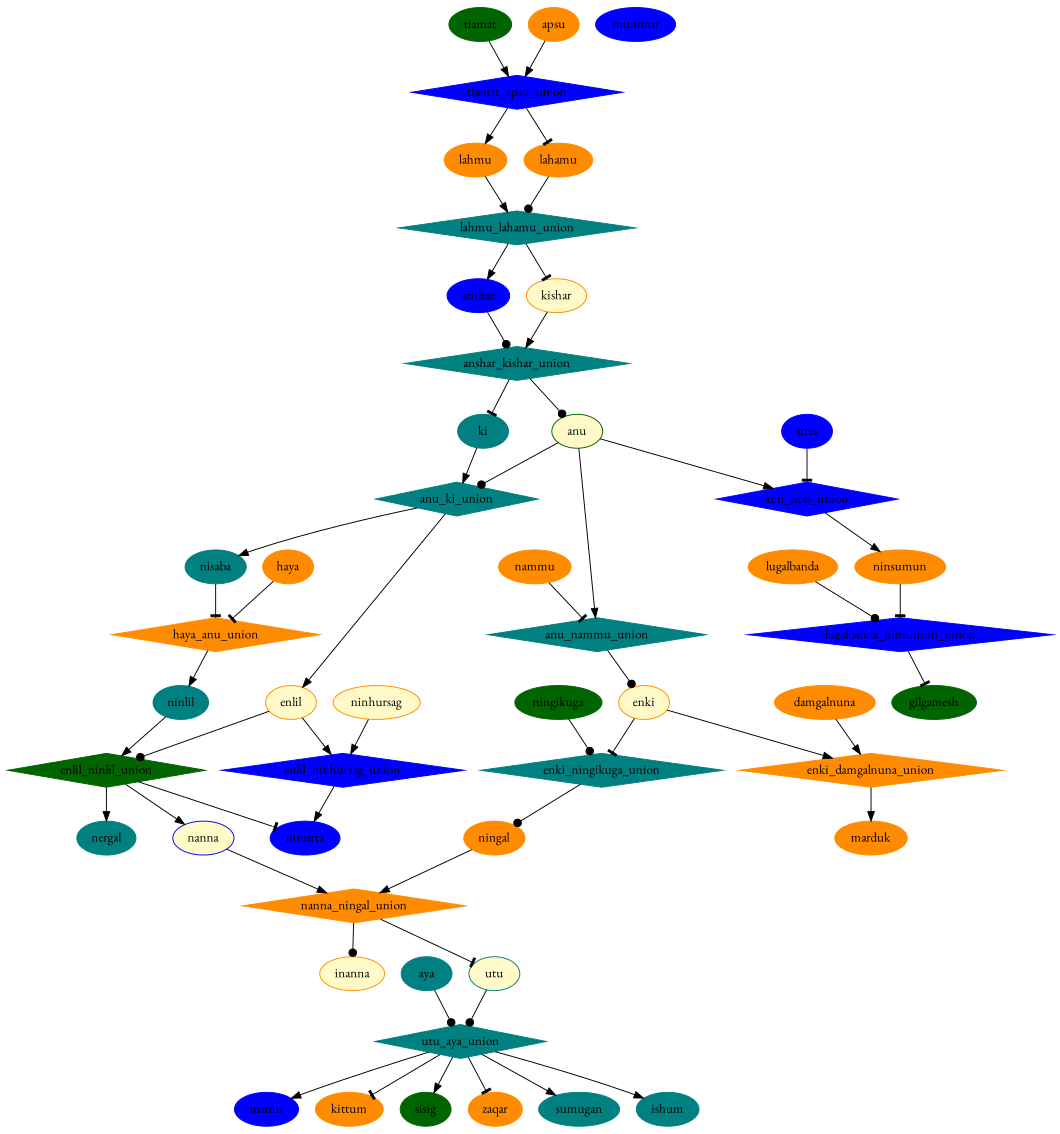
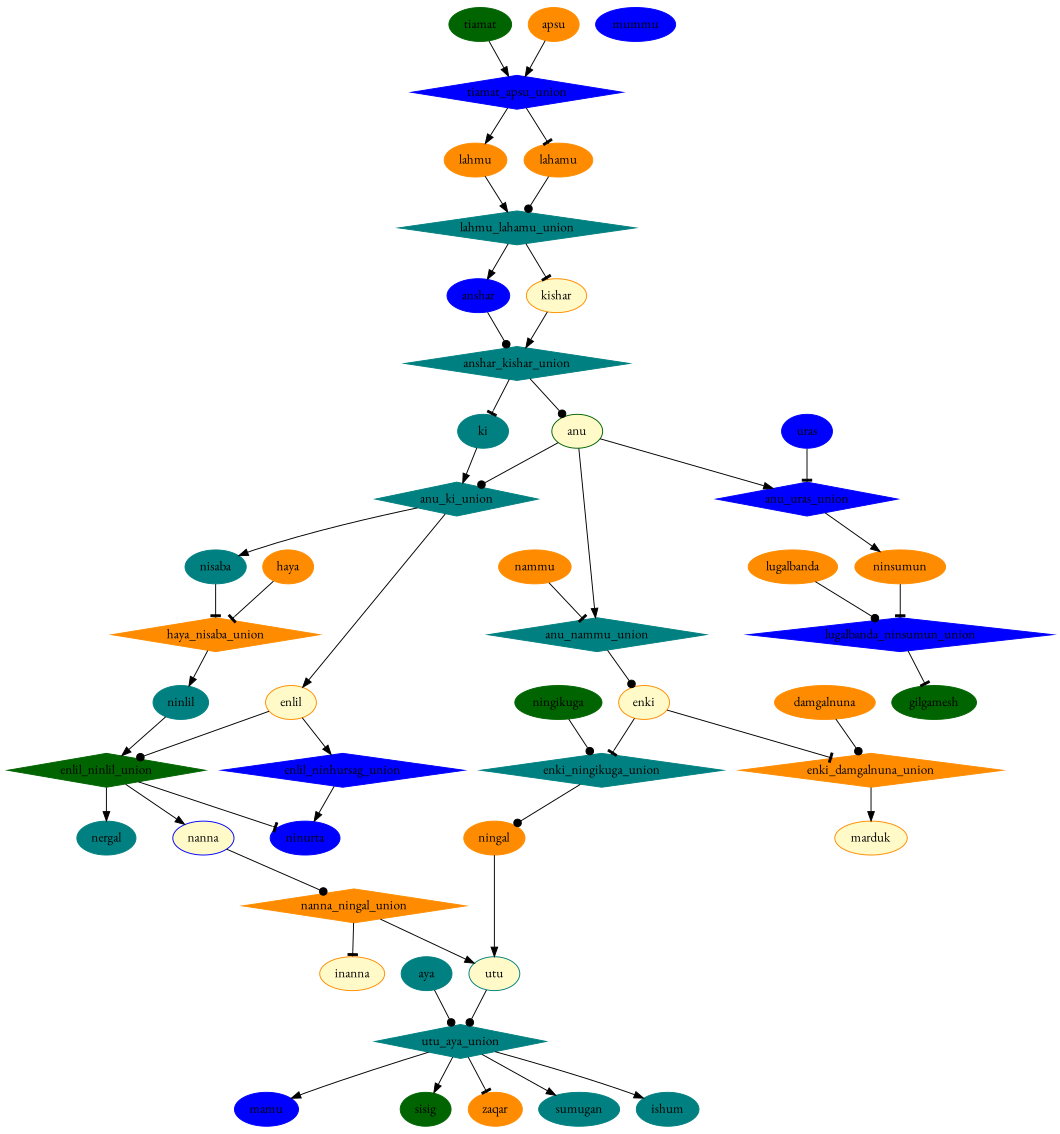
node "haya_anu_union": label "haya_anu_union" -> "haya_nisaba_union"
node "ninhursag": removed
edge "enki" -> "enki_damgalnuna_union": arrowhead normal -> tee
edge "damgalnuna" -> "enki_damgalnuna_union": arrowhead normal -> dot
node "marduk": fillcolor darkorange -> #fffac8
edge "ningal" -> "nanna_ningal_union": now "ningal" -> "utu"
edge "nanna" -> "nanna_ningal_union": arrowhead normal -> dot
edge "nanna_ningal_union" -> "inanna": arrowhead dot -> tee
edge "nanna_ningal_union" -> "utu": arrowhead tee -> normal
node "kittum": removed
